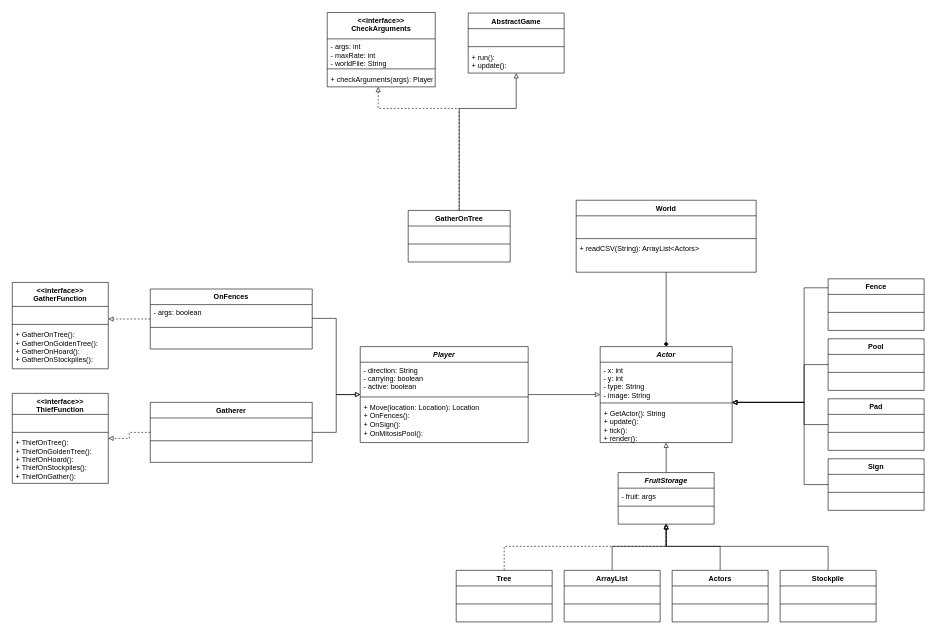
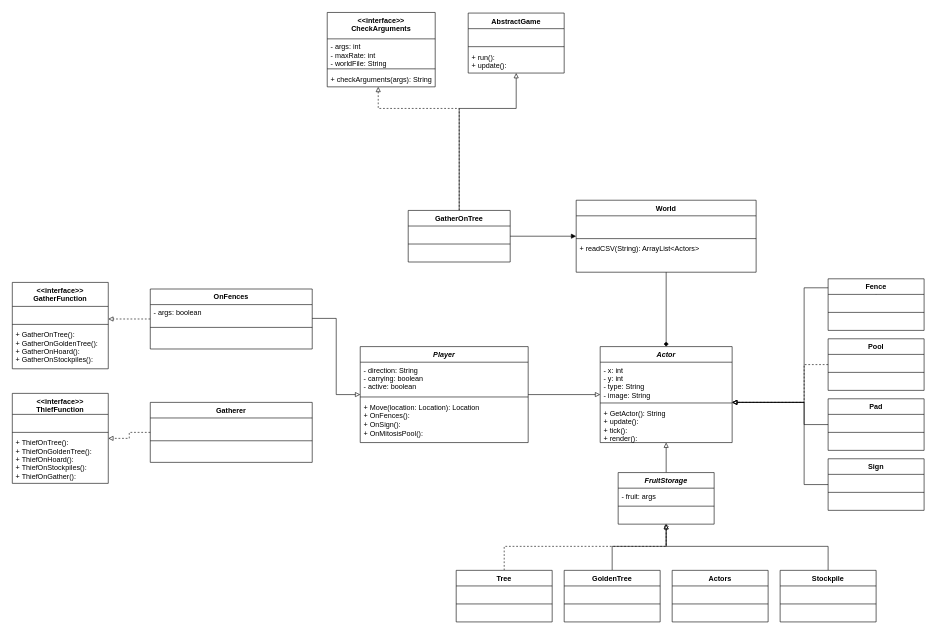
node "+ checkArguments(args): Player": label "+ checkArguments(args): Player" -> "+ checkArguments(args): String"
edge "GatherOnTree" -> "World": added
edge "Pool" -> "Actor": style solid -> dashed
edge "Gatherer" -> "Player": removed
edge "Actors" -> "FruitStorage": removed
node "ArrayList": label "ArrayList" -> "GoldenTree"
